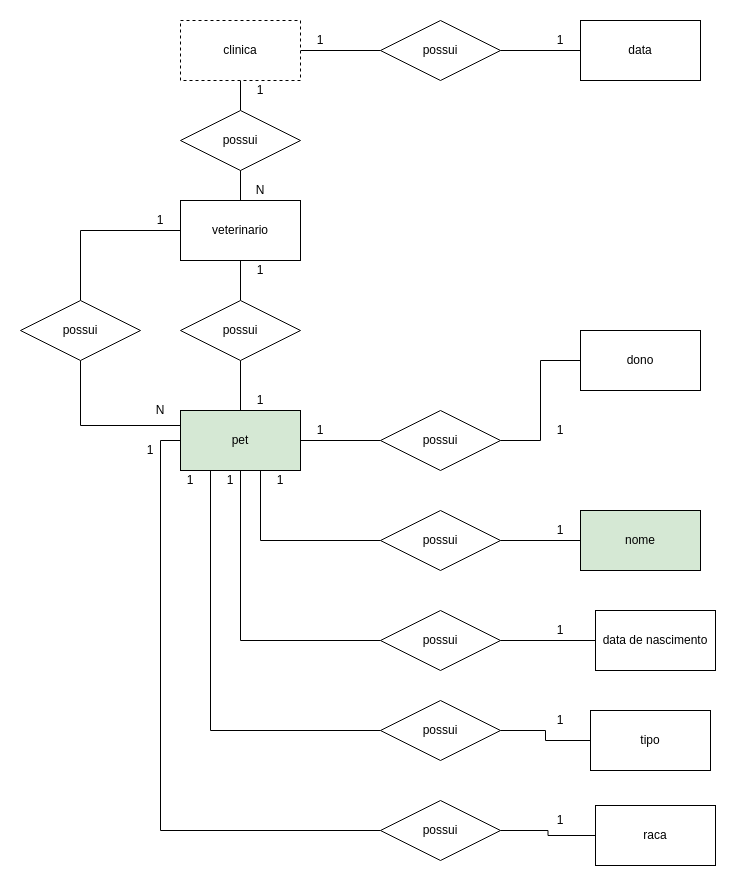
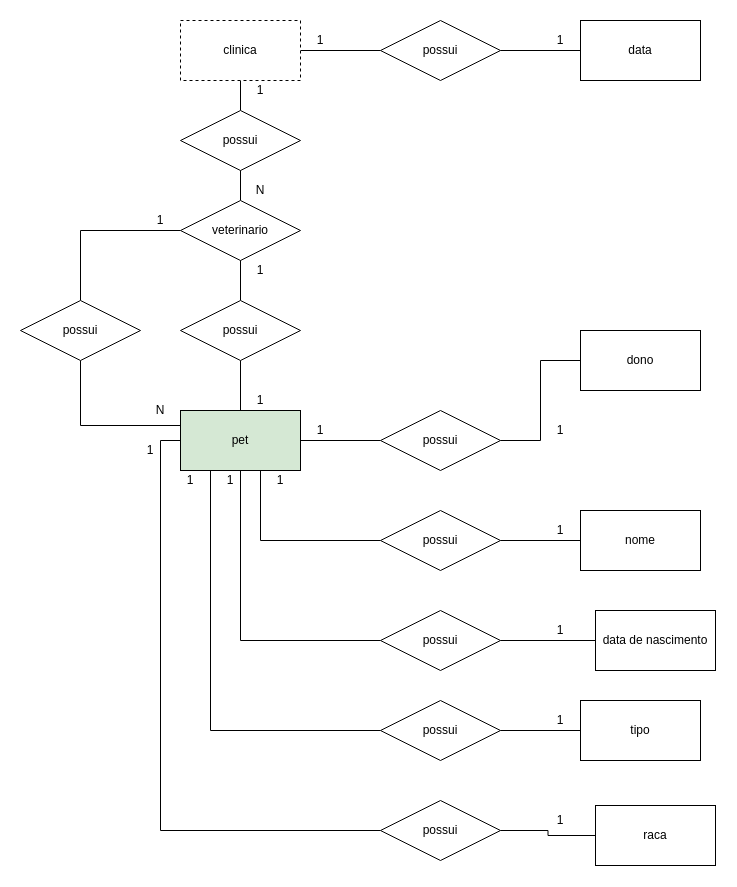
node "veterinario": shape rectangle -> diamond
node "nome": fillcolor #d5e8d4 -> #ffffff
node "tipo": moved (651, 741) -> (641, 731)
